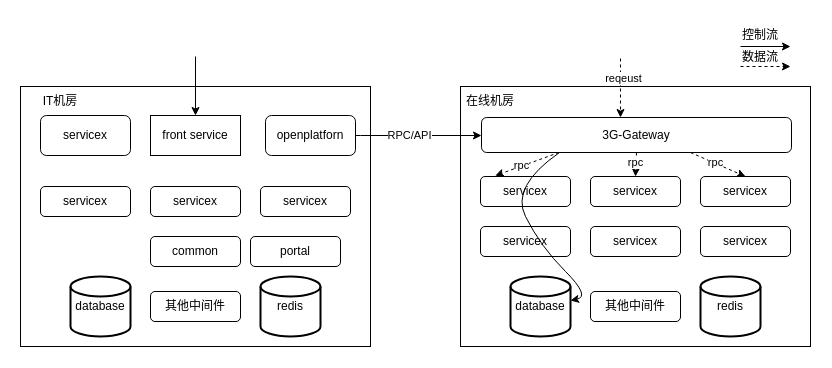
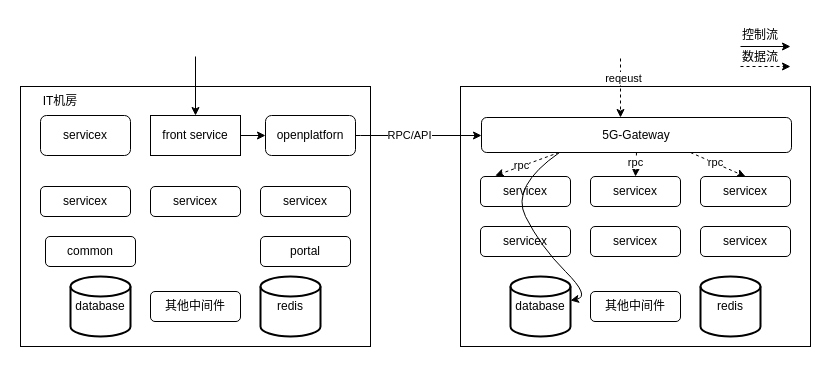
node "在线机房": removed
edge "front service" -> "openplatforn": added
node "3G-Gateway": label "3G-Gateway" -> "5G-Gateway"
node "common": moved (196, 252) -> (91, 252)
node "portal": moved (296, 252) -> (306, 252)
